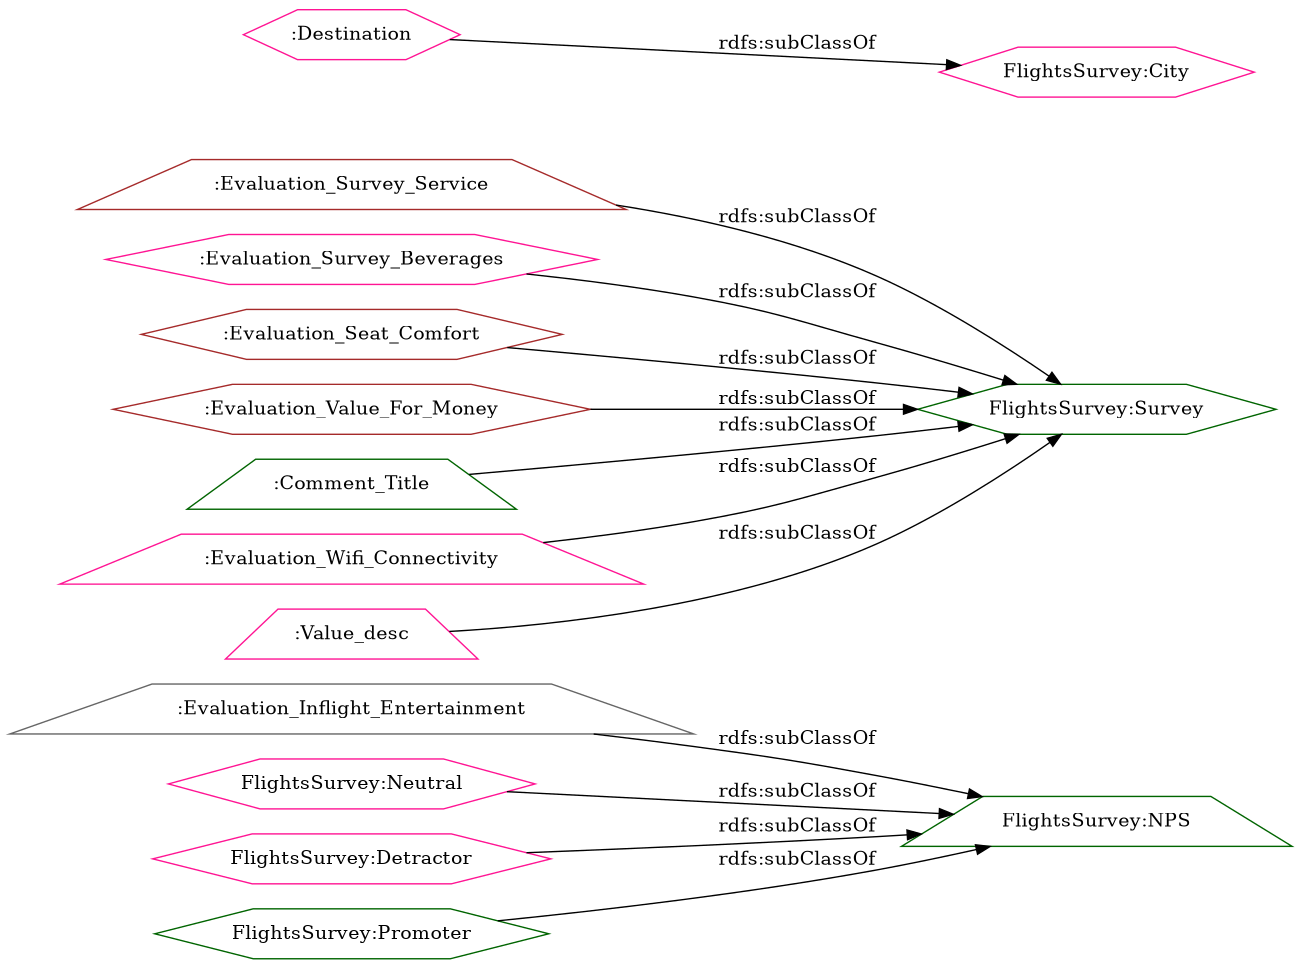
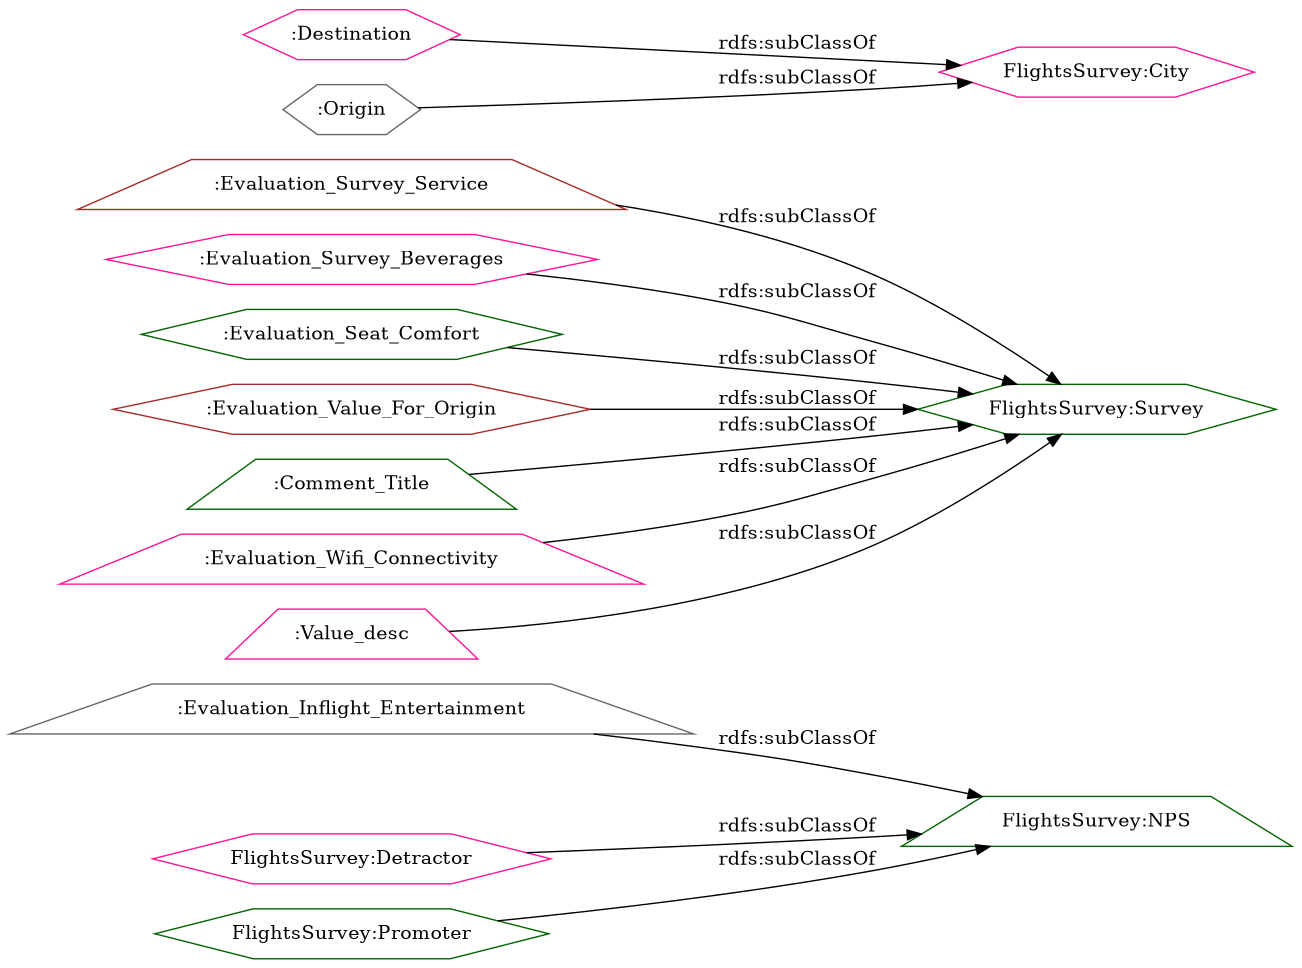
node ":Origin": added
node ":Evaluation_Seat_Comfort": color brown -> darkgreen
node ":Evaluation_Value_For_Money": label ":Evaluation_Value_For_Money" -> ":Evaluation_Value_For_Origin"
node "FlightsSurvey:Neutral": removed
